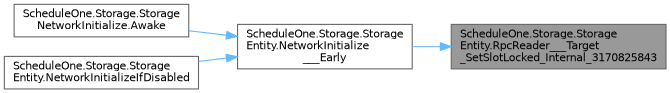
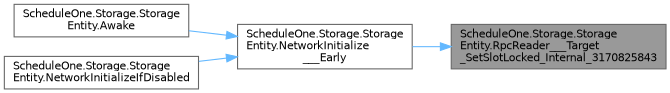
node "ScheduleOne.Storage.Storage NetworkInitialize.Awake": label "ScheduleOne.Storage.Storage NetworkInitialize.Awake" -> "ScheduleOne.Storage.Storage Entity.Awake"
